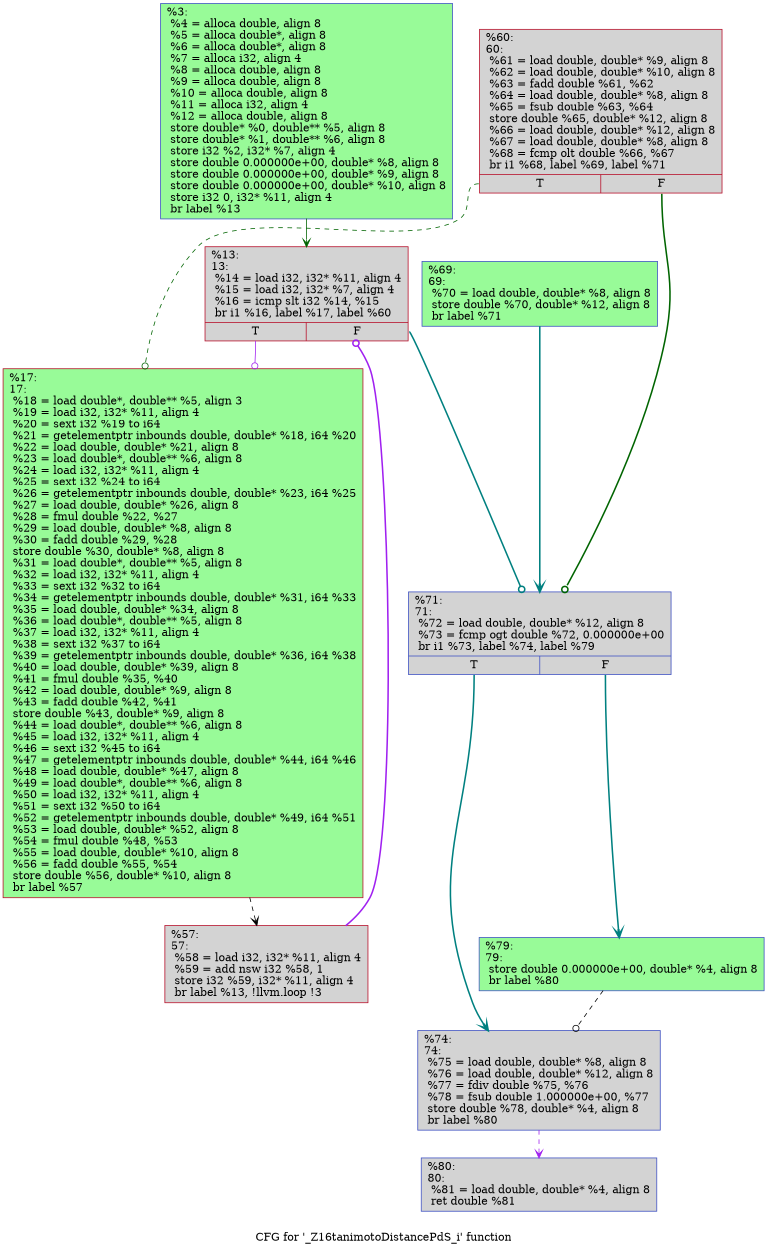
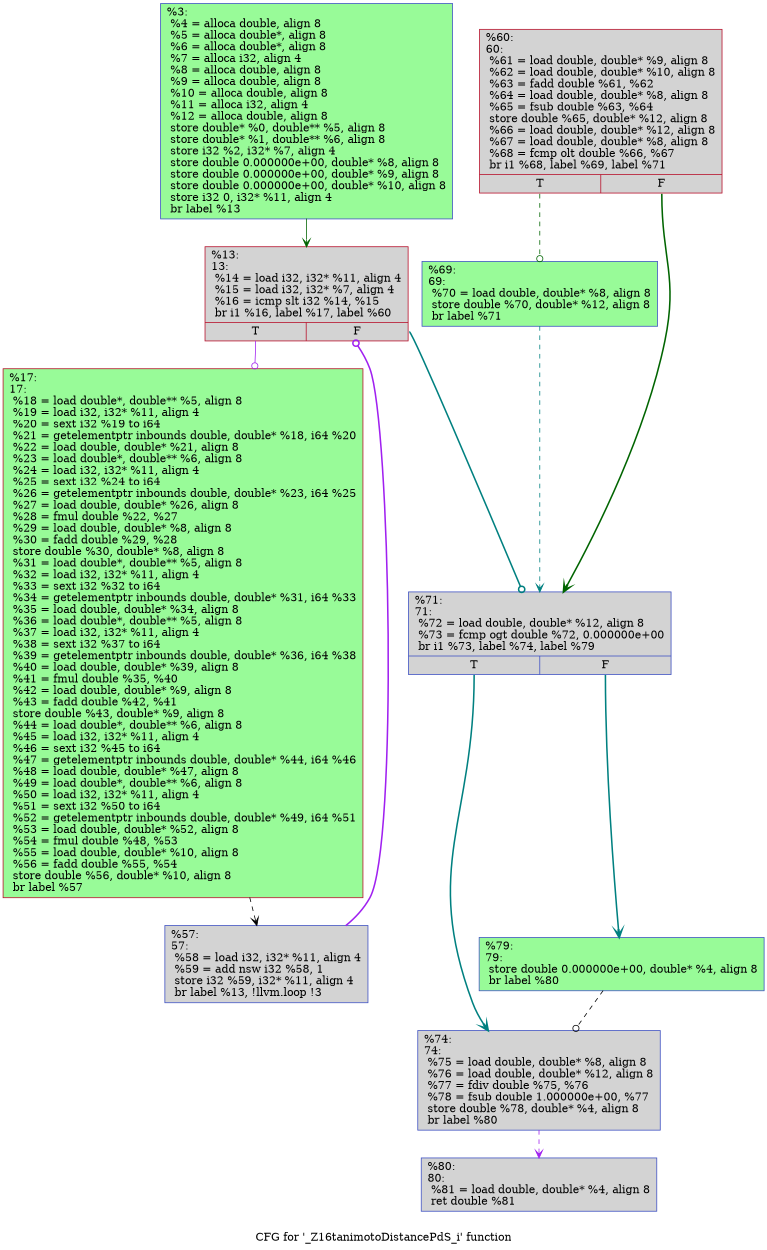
edge "%60:" -> "%17:": now "%60:" -> "%69:"
edge "%60:" -> "%71:": arrowhead odot -> vee
node "%17:": text "%18 = load double*, double** %5, align 3" -> "%18 = load double*, double** %5, align 8"
edge "%69:" -> "%71:": style bold -> dashed
node "%57:": color #b70d28ff -> #3d50c3ff
